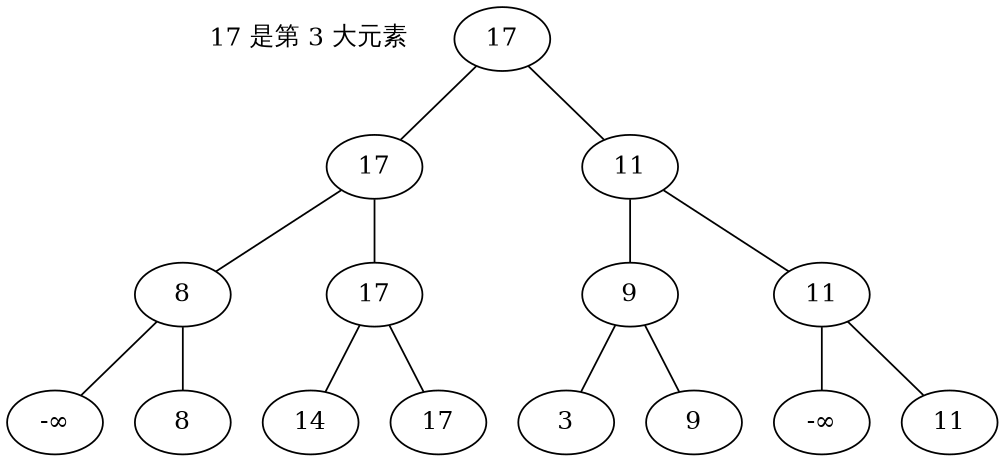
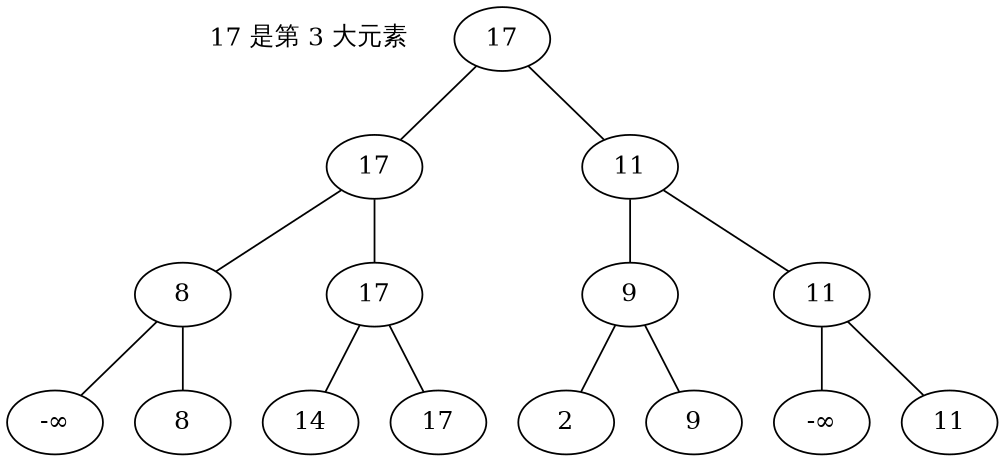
node "3": label "3" -> "2"
